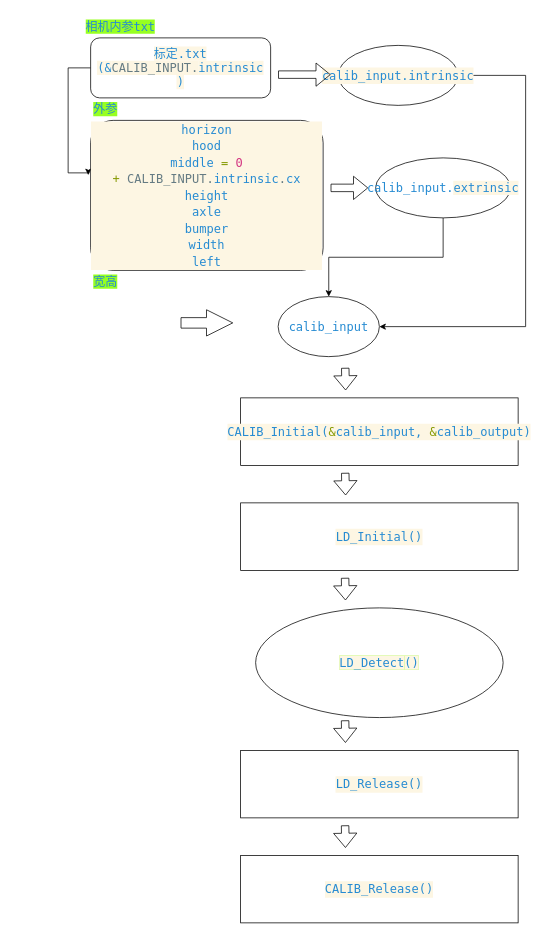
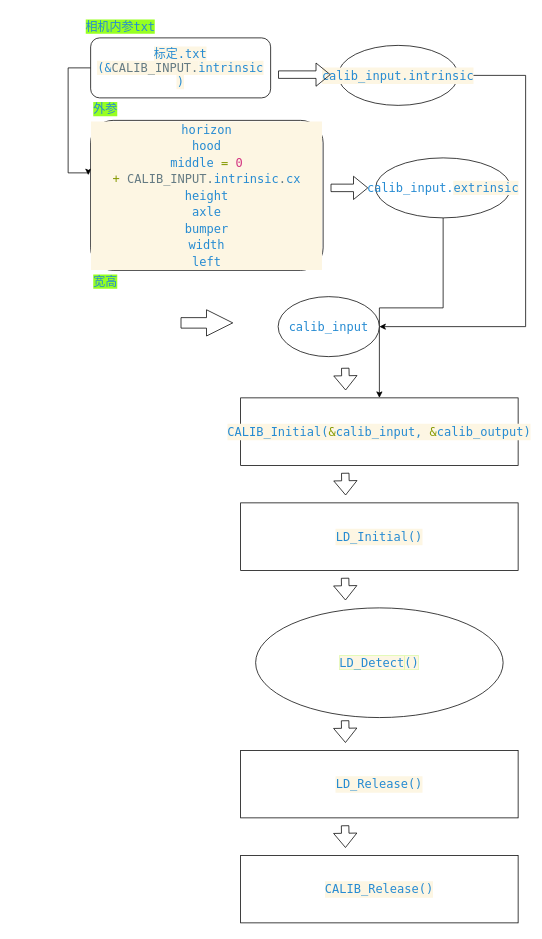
edge "calib_input.extrinsic" -> "calib_input": now "calib_input.extrinsic" -> "CALIB_Initial(&calib_input, &calib_output)"
